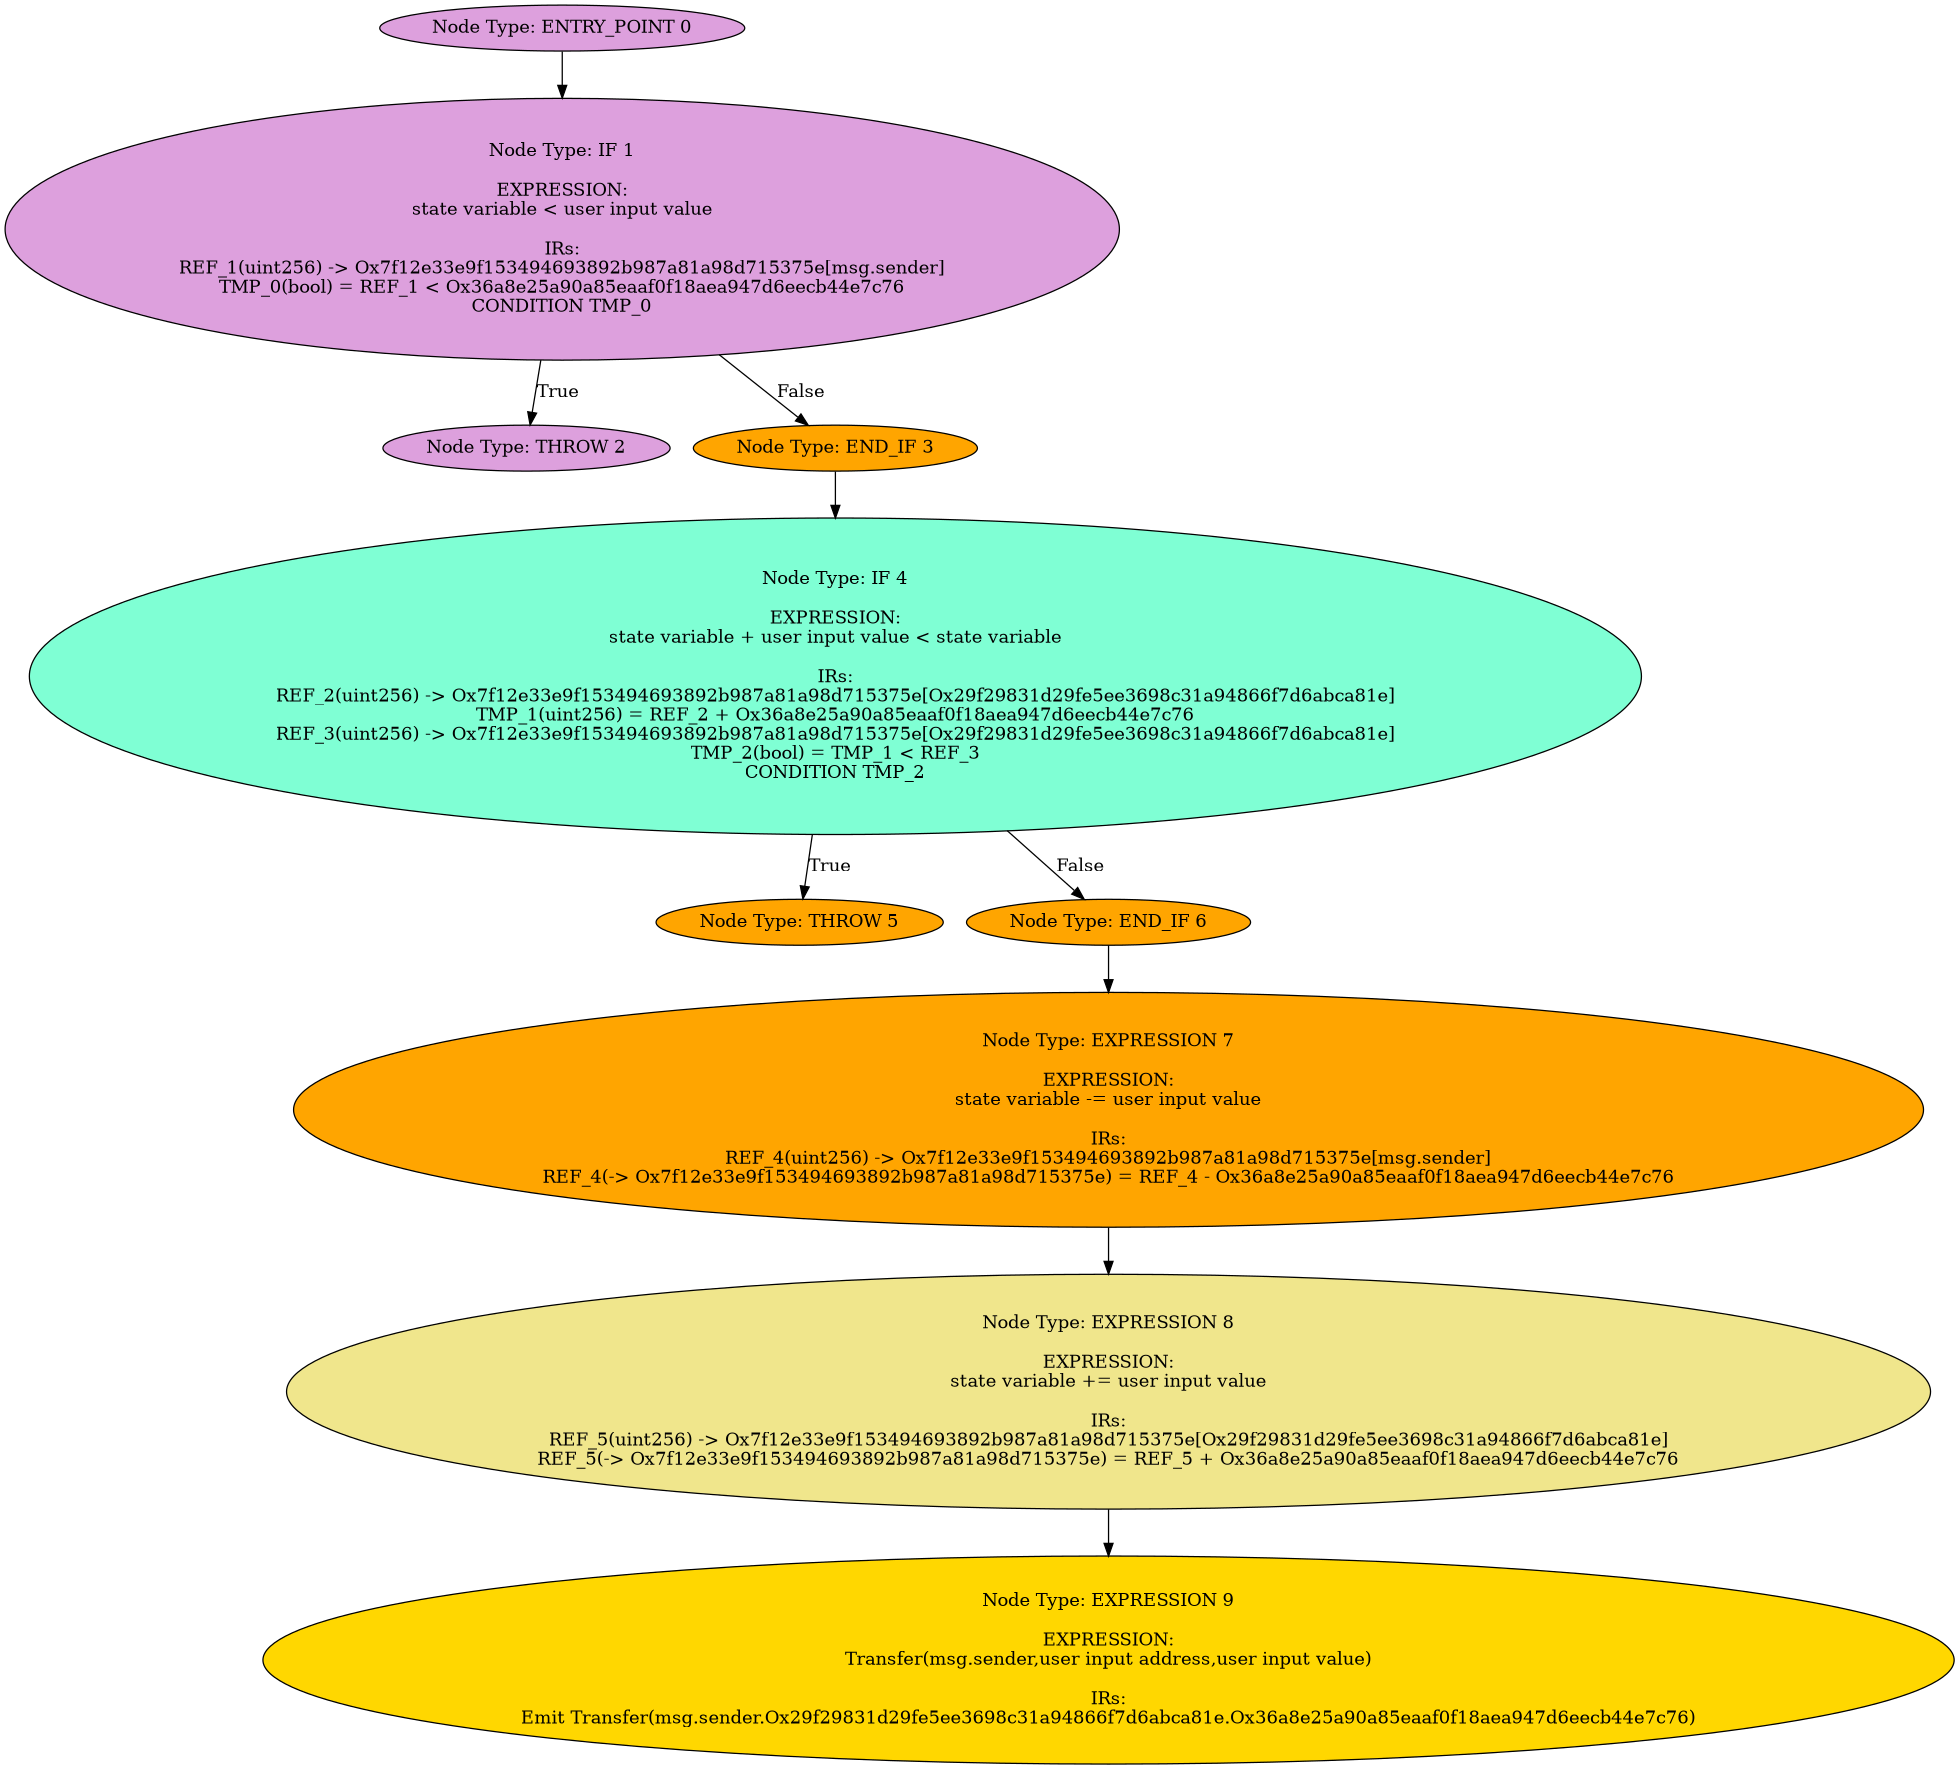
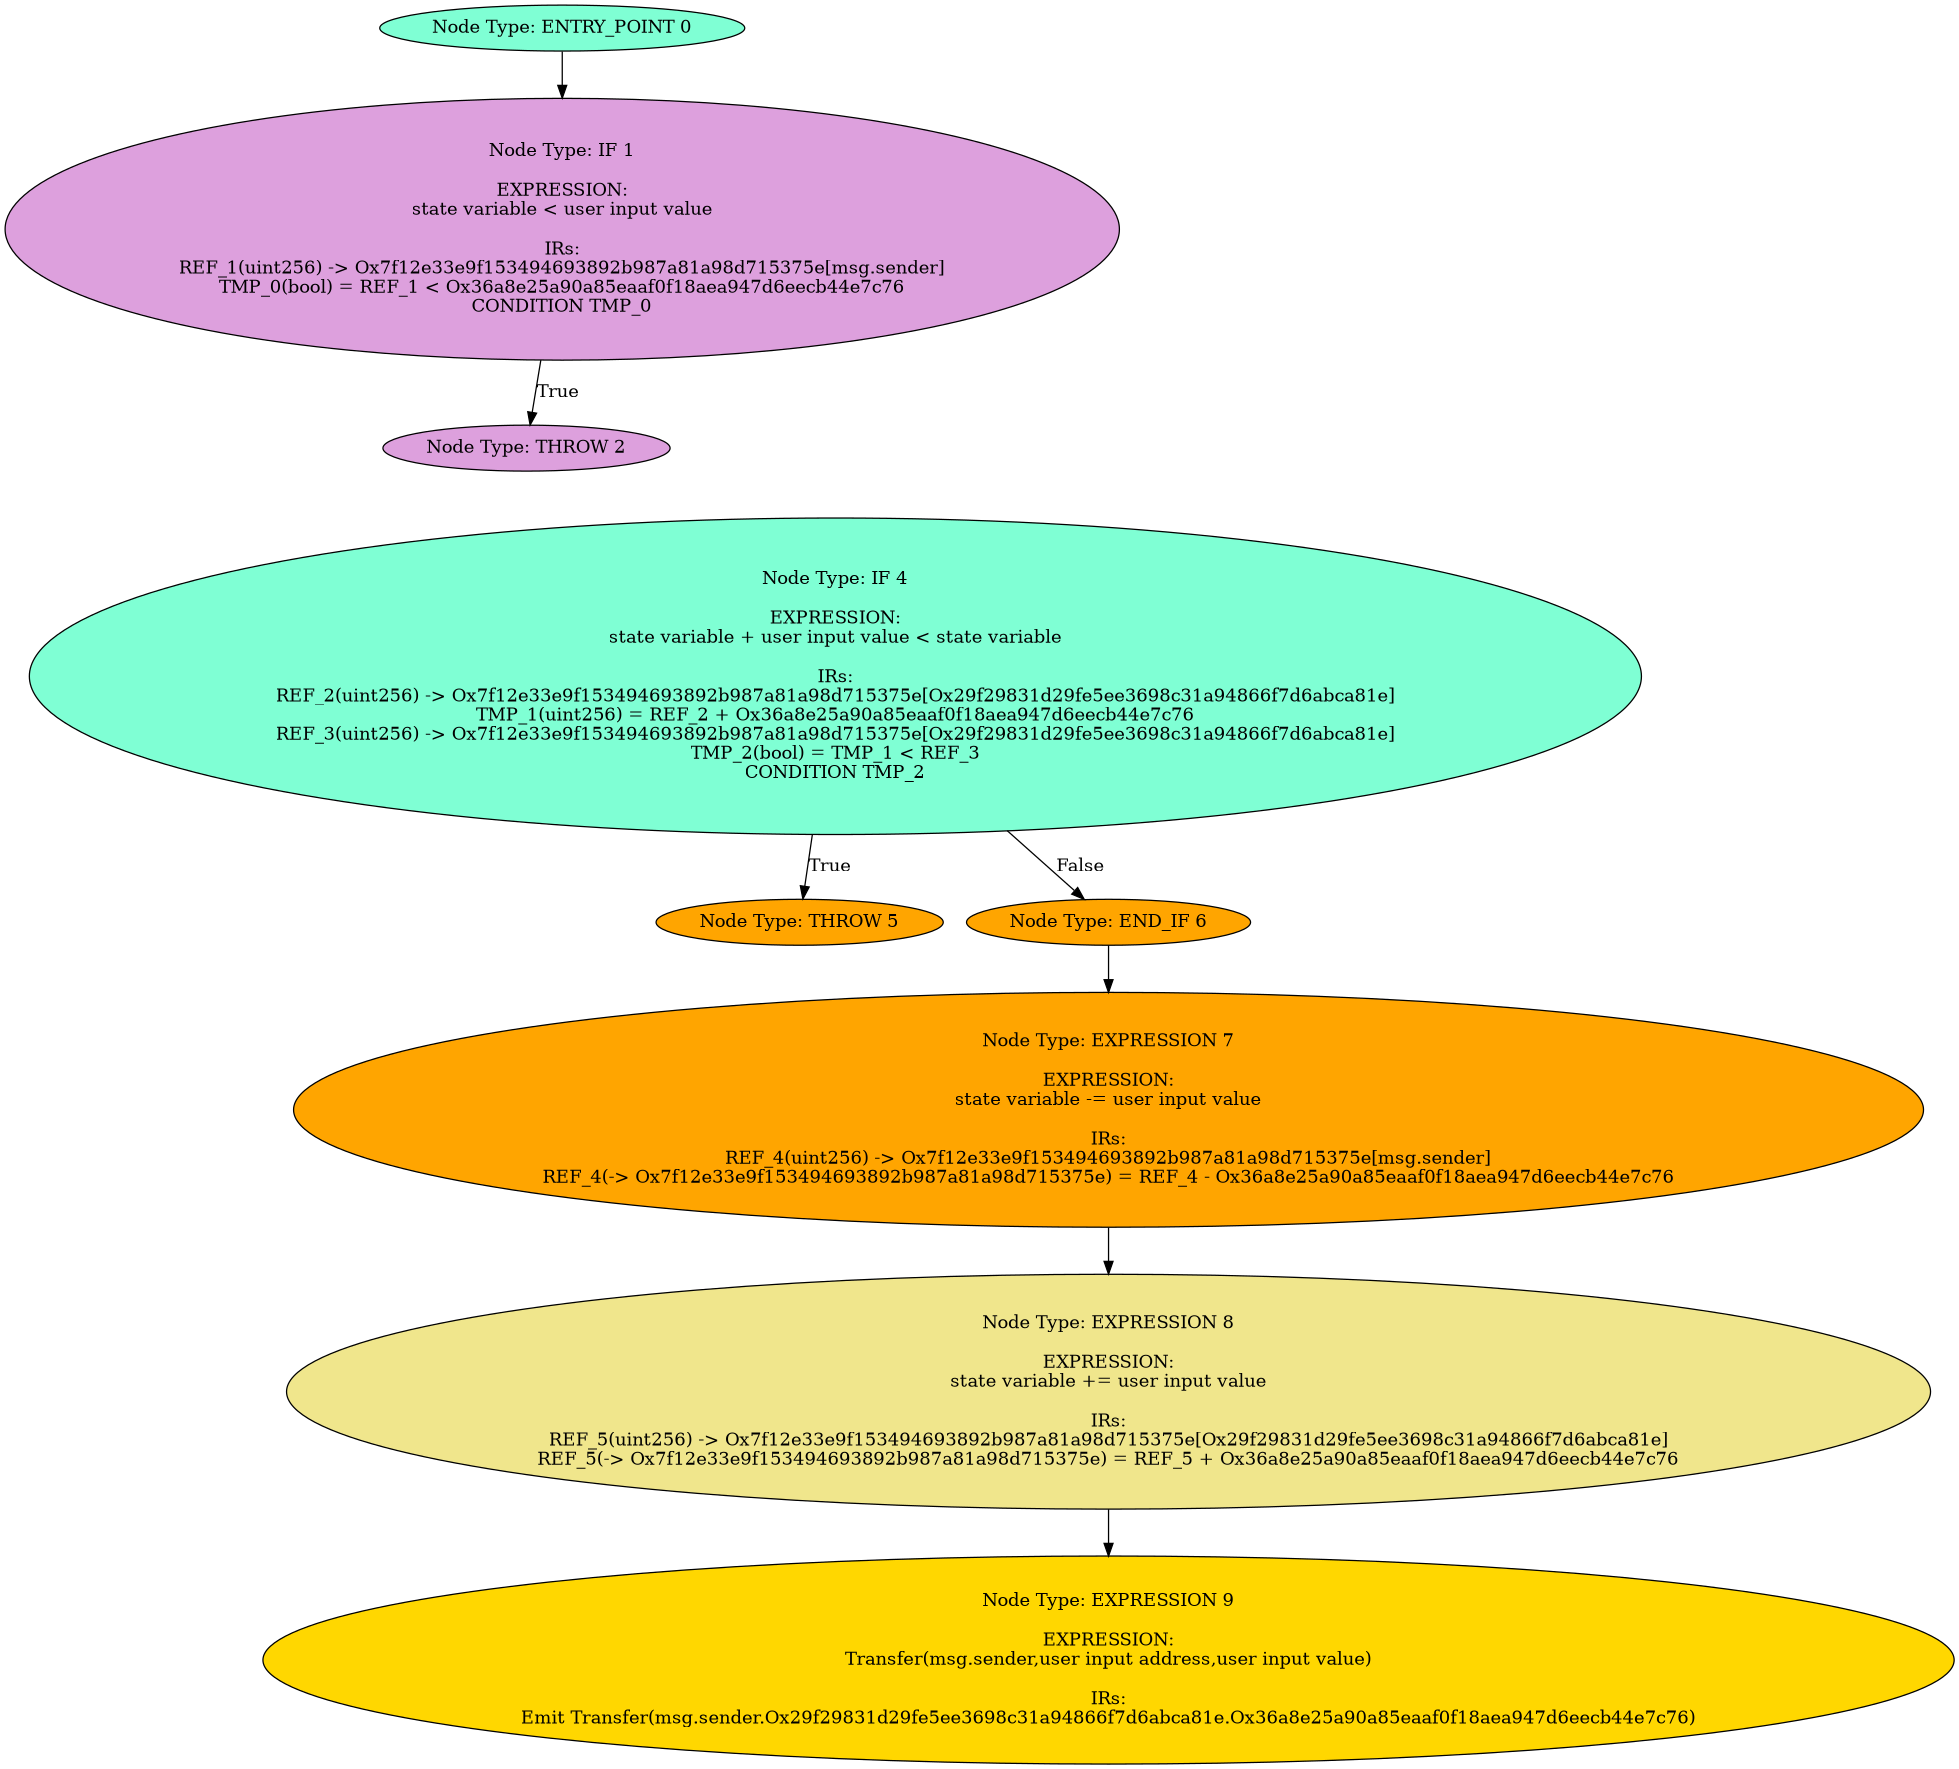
node "Node Type: ENTRY_POINT 0": fillcolor plum -> aquamarine
node "Node Type: END_IF 3": removed
